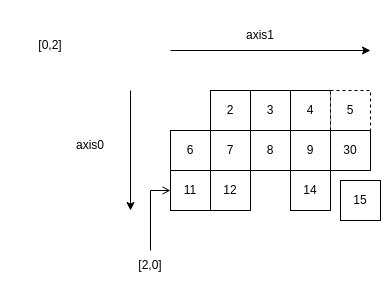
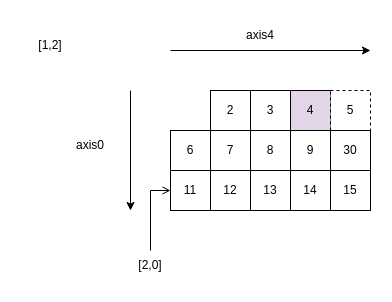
node "axis1": label "axis1" -> "axis4"
node "[0,2]": label "[0,2]" -> "[1,2]"
node "4": fillcolor #ffffff -> #e1d5e7
node "13": added
node "15": moved (361, 201) -> (351, 191)
